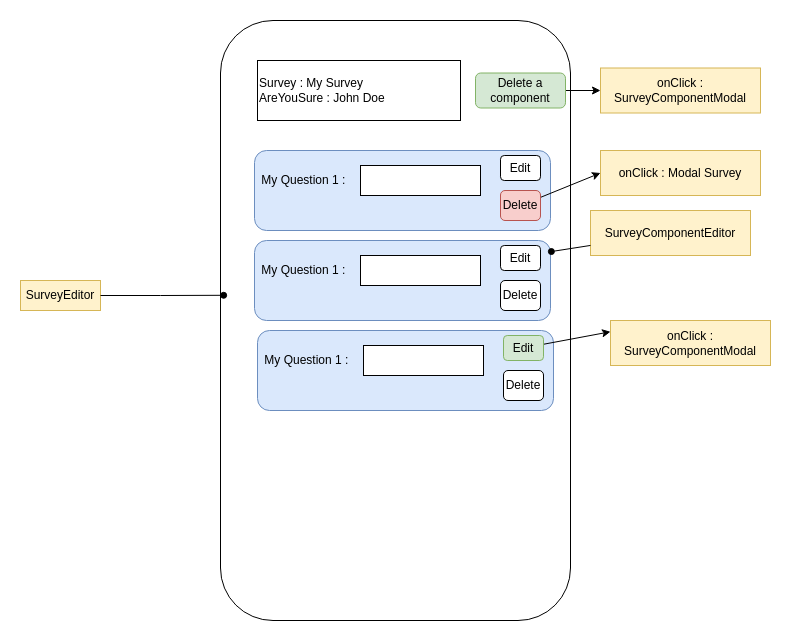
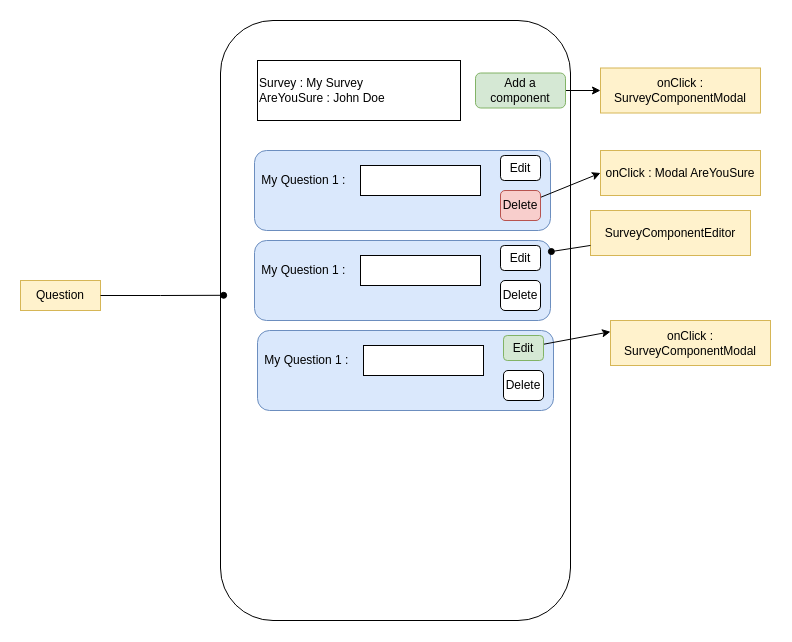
node "Delete a component": label "Delete a component" -> "Add a component"
node "onClick : Modal Survey": label "onClick : Modal Survey" -> "onClick : Modal AreYouSure"
node "SurveyEditor": label "SurveyEditor" -> "Question"
